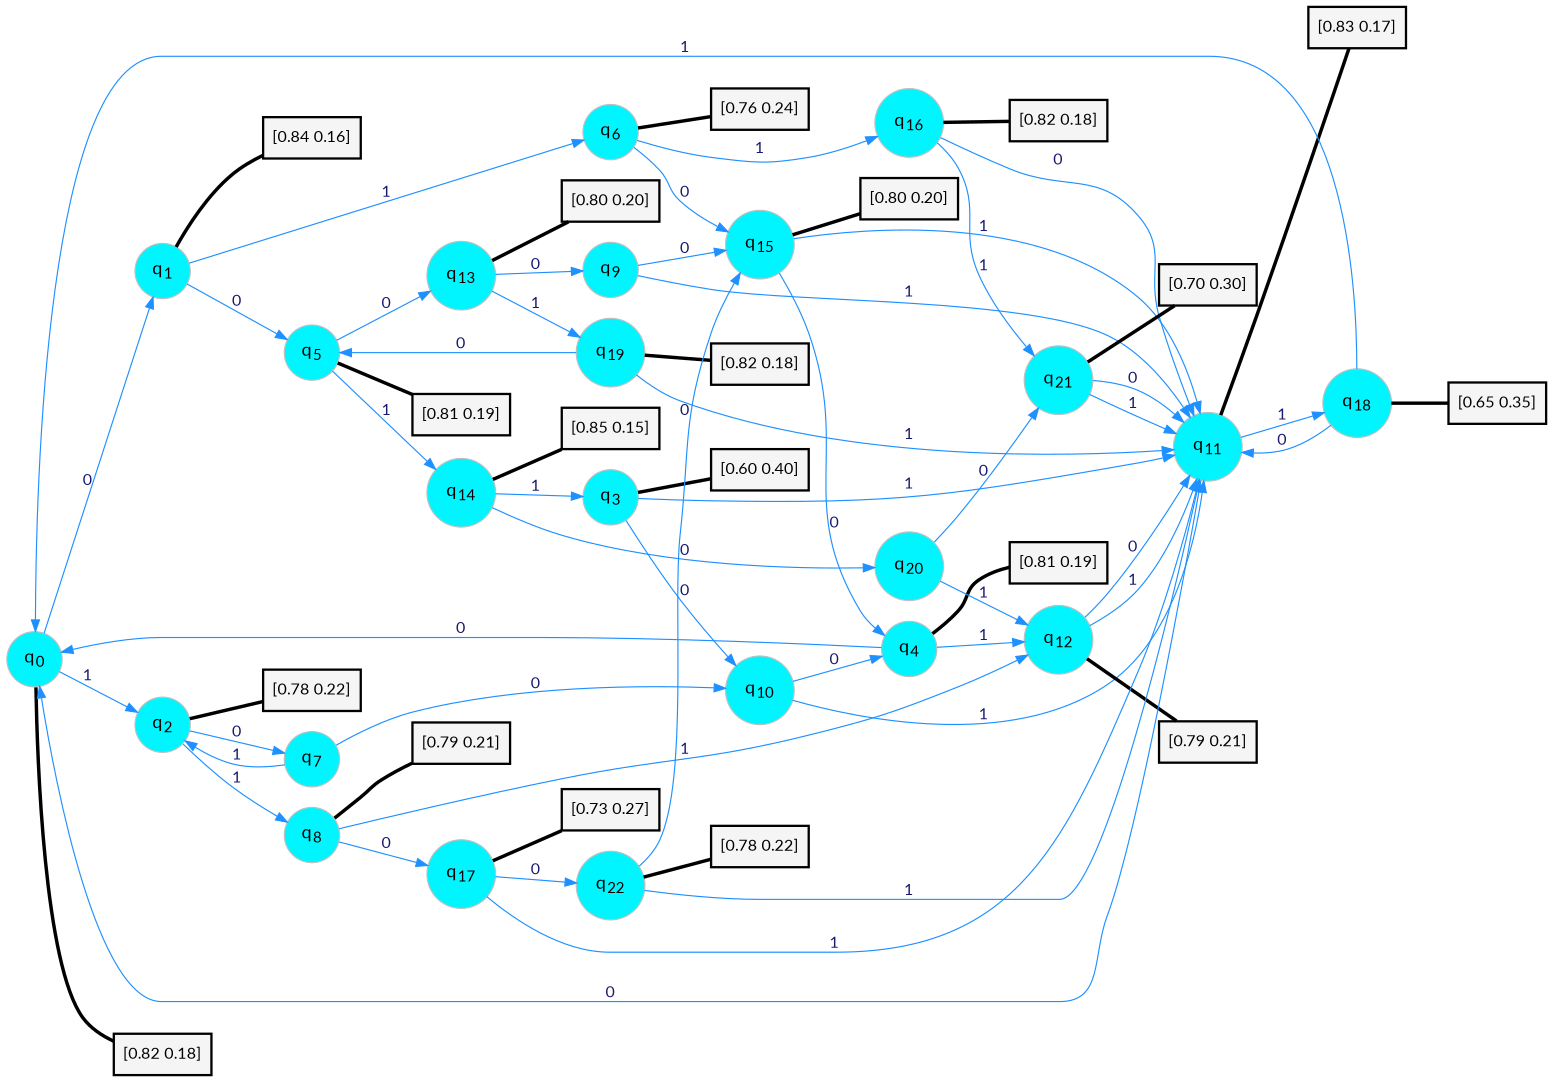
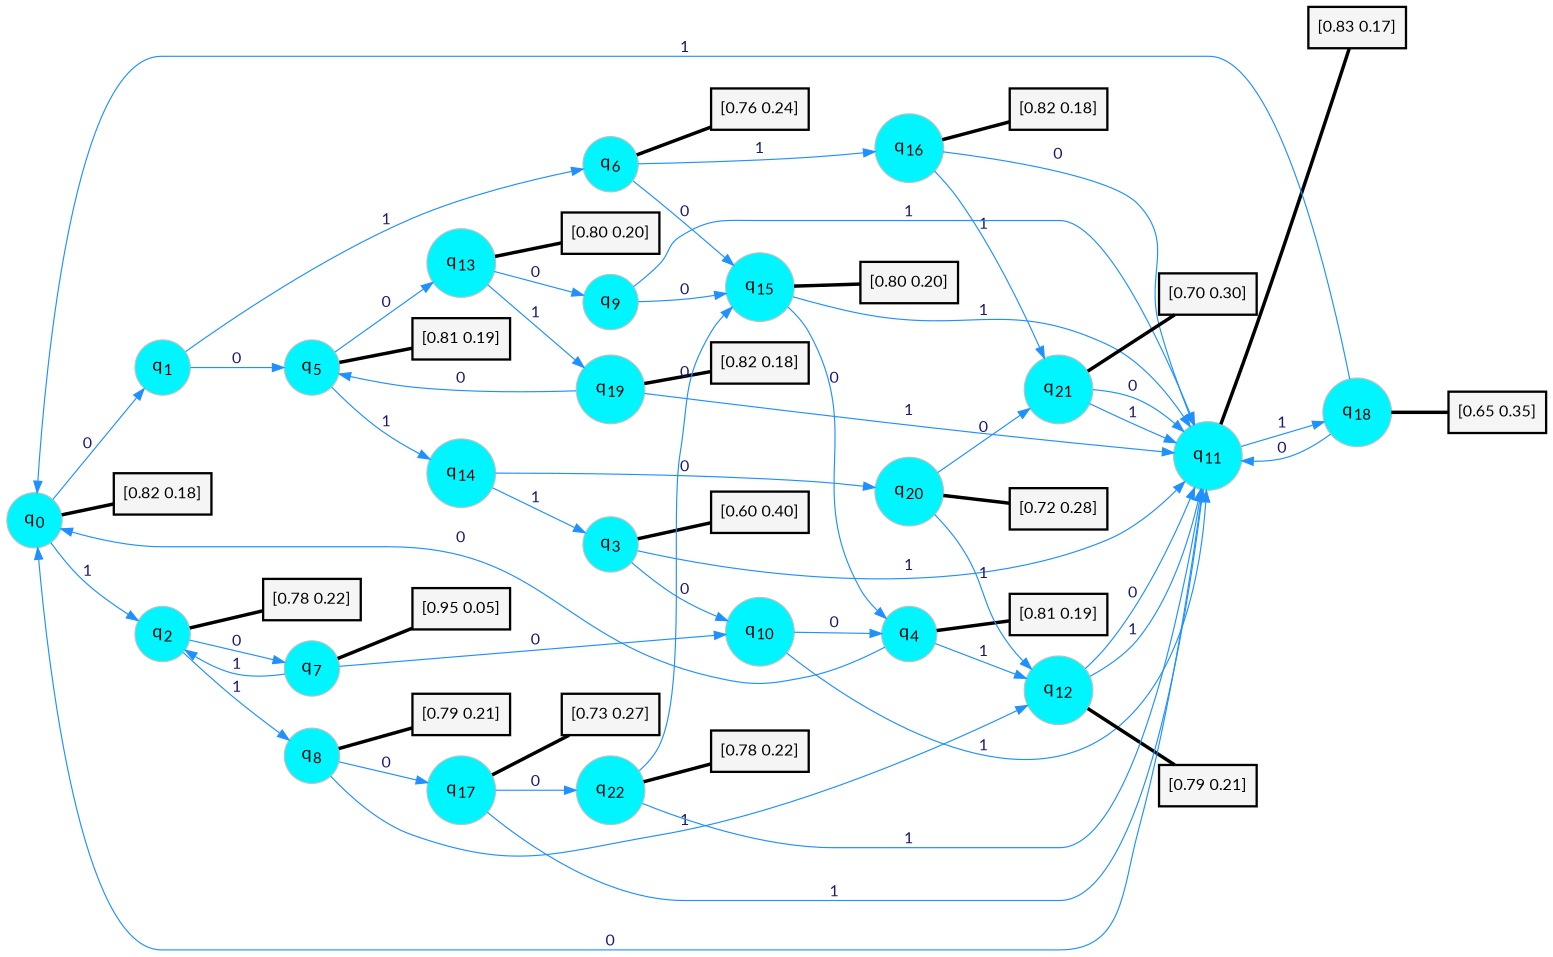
node "[0.84 0.16]": removed
node "[0.85 0.15]": removed
node "[0.72 0.28]": added
node "[0.95 0.05]": added
